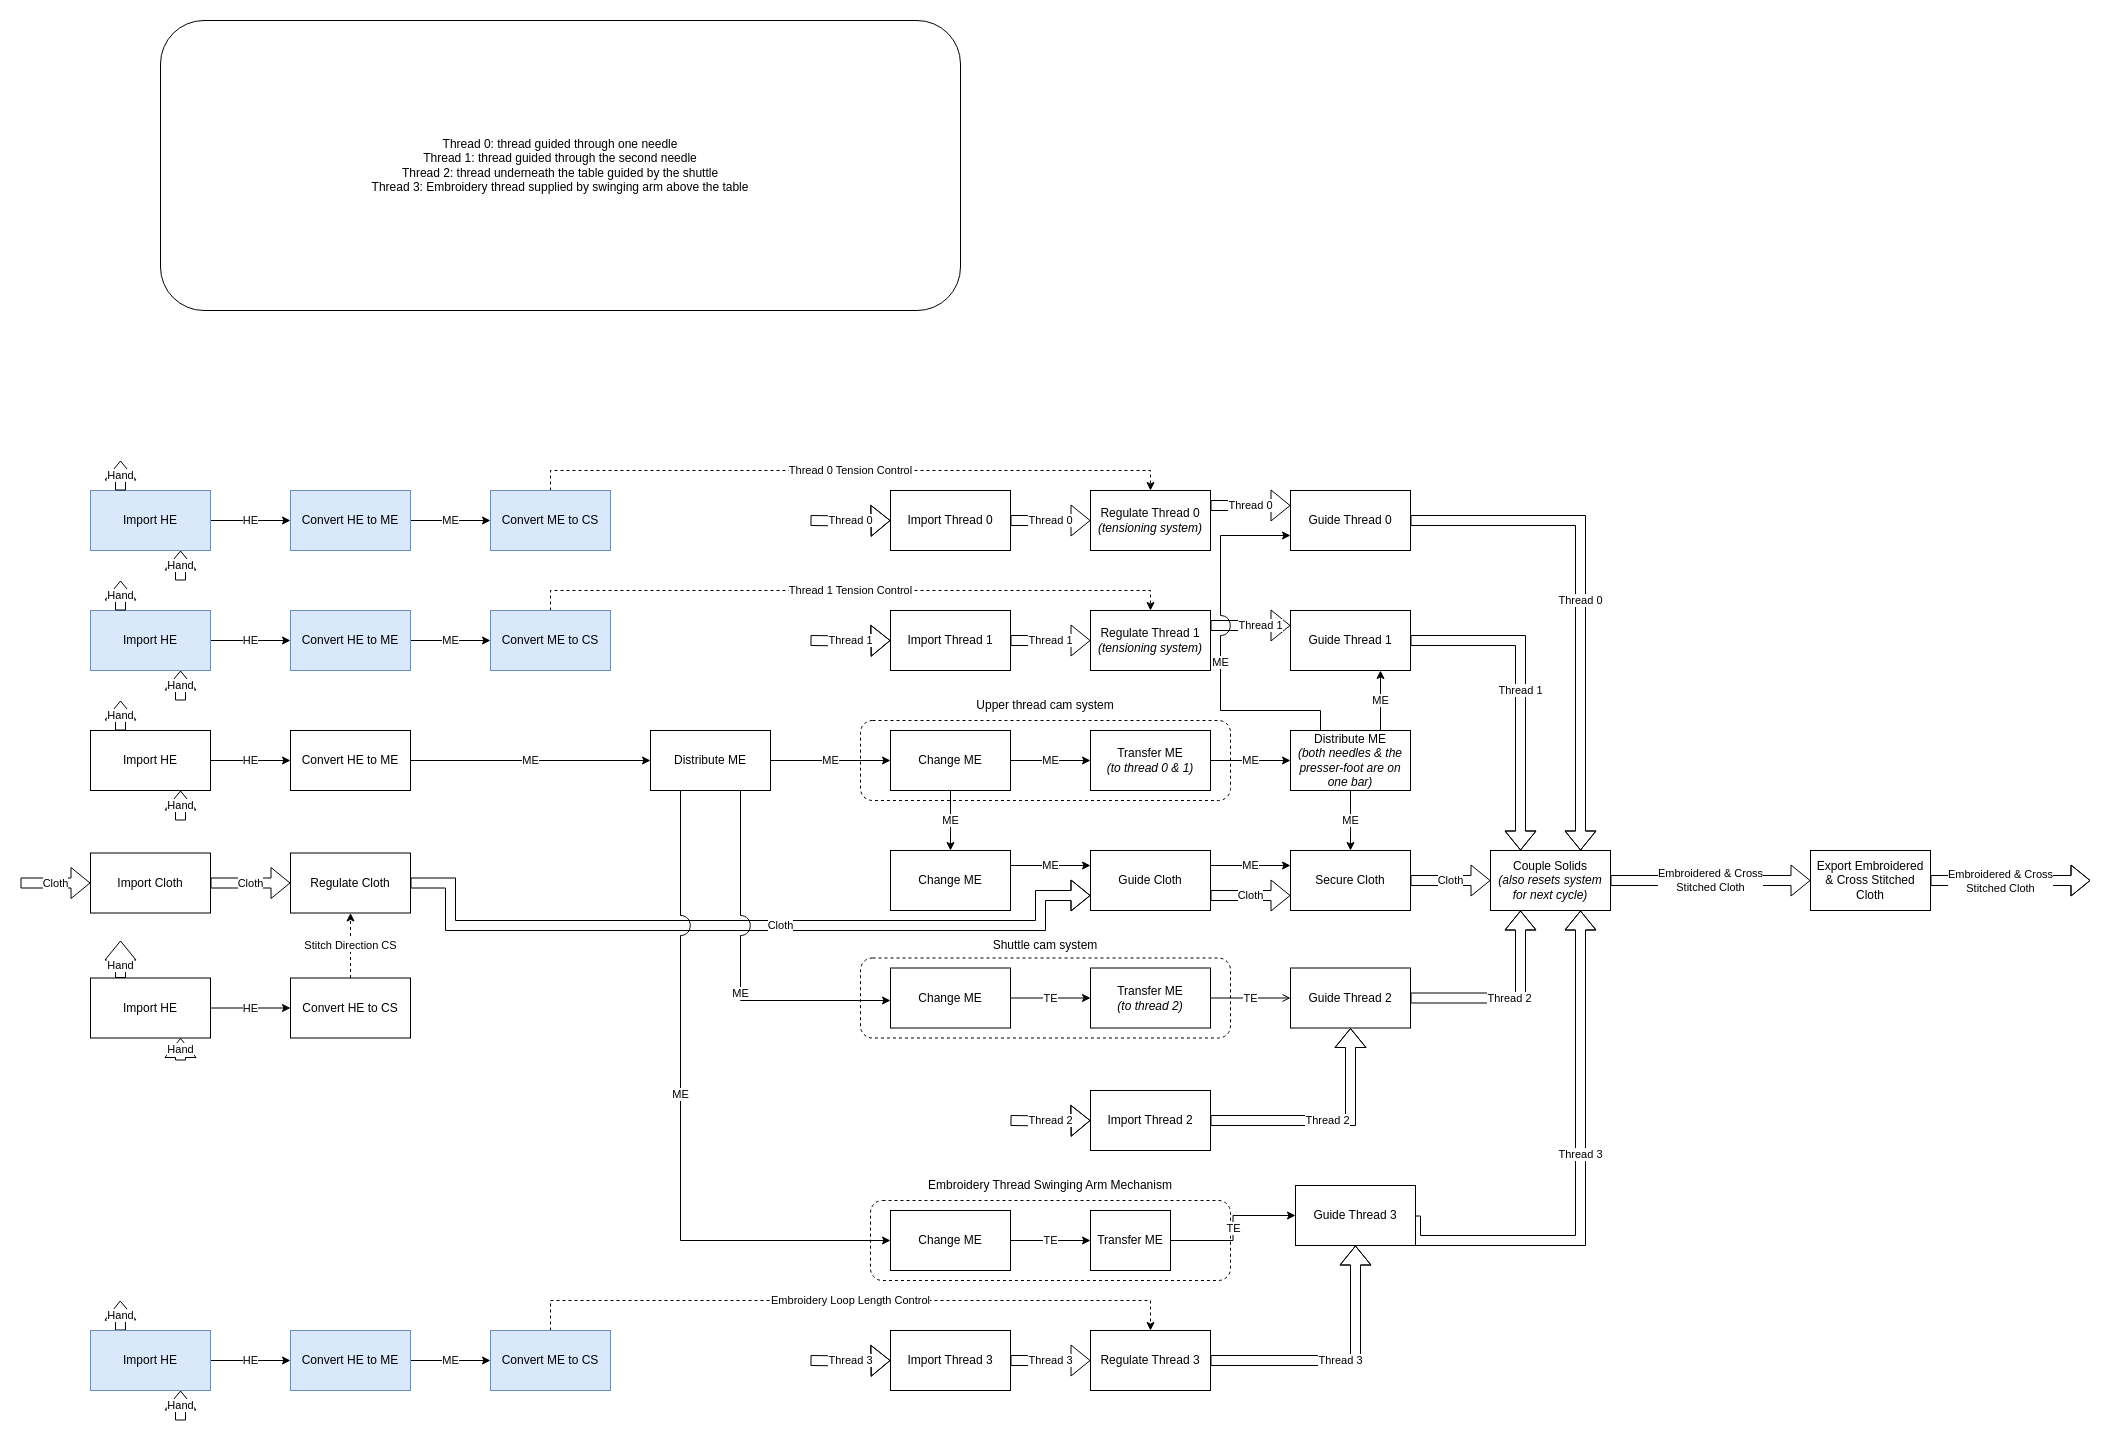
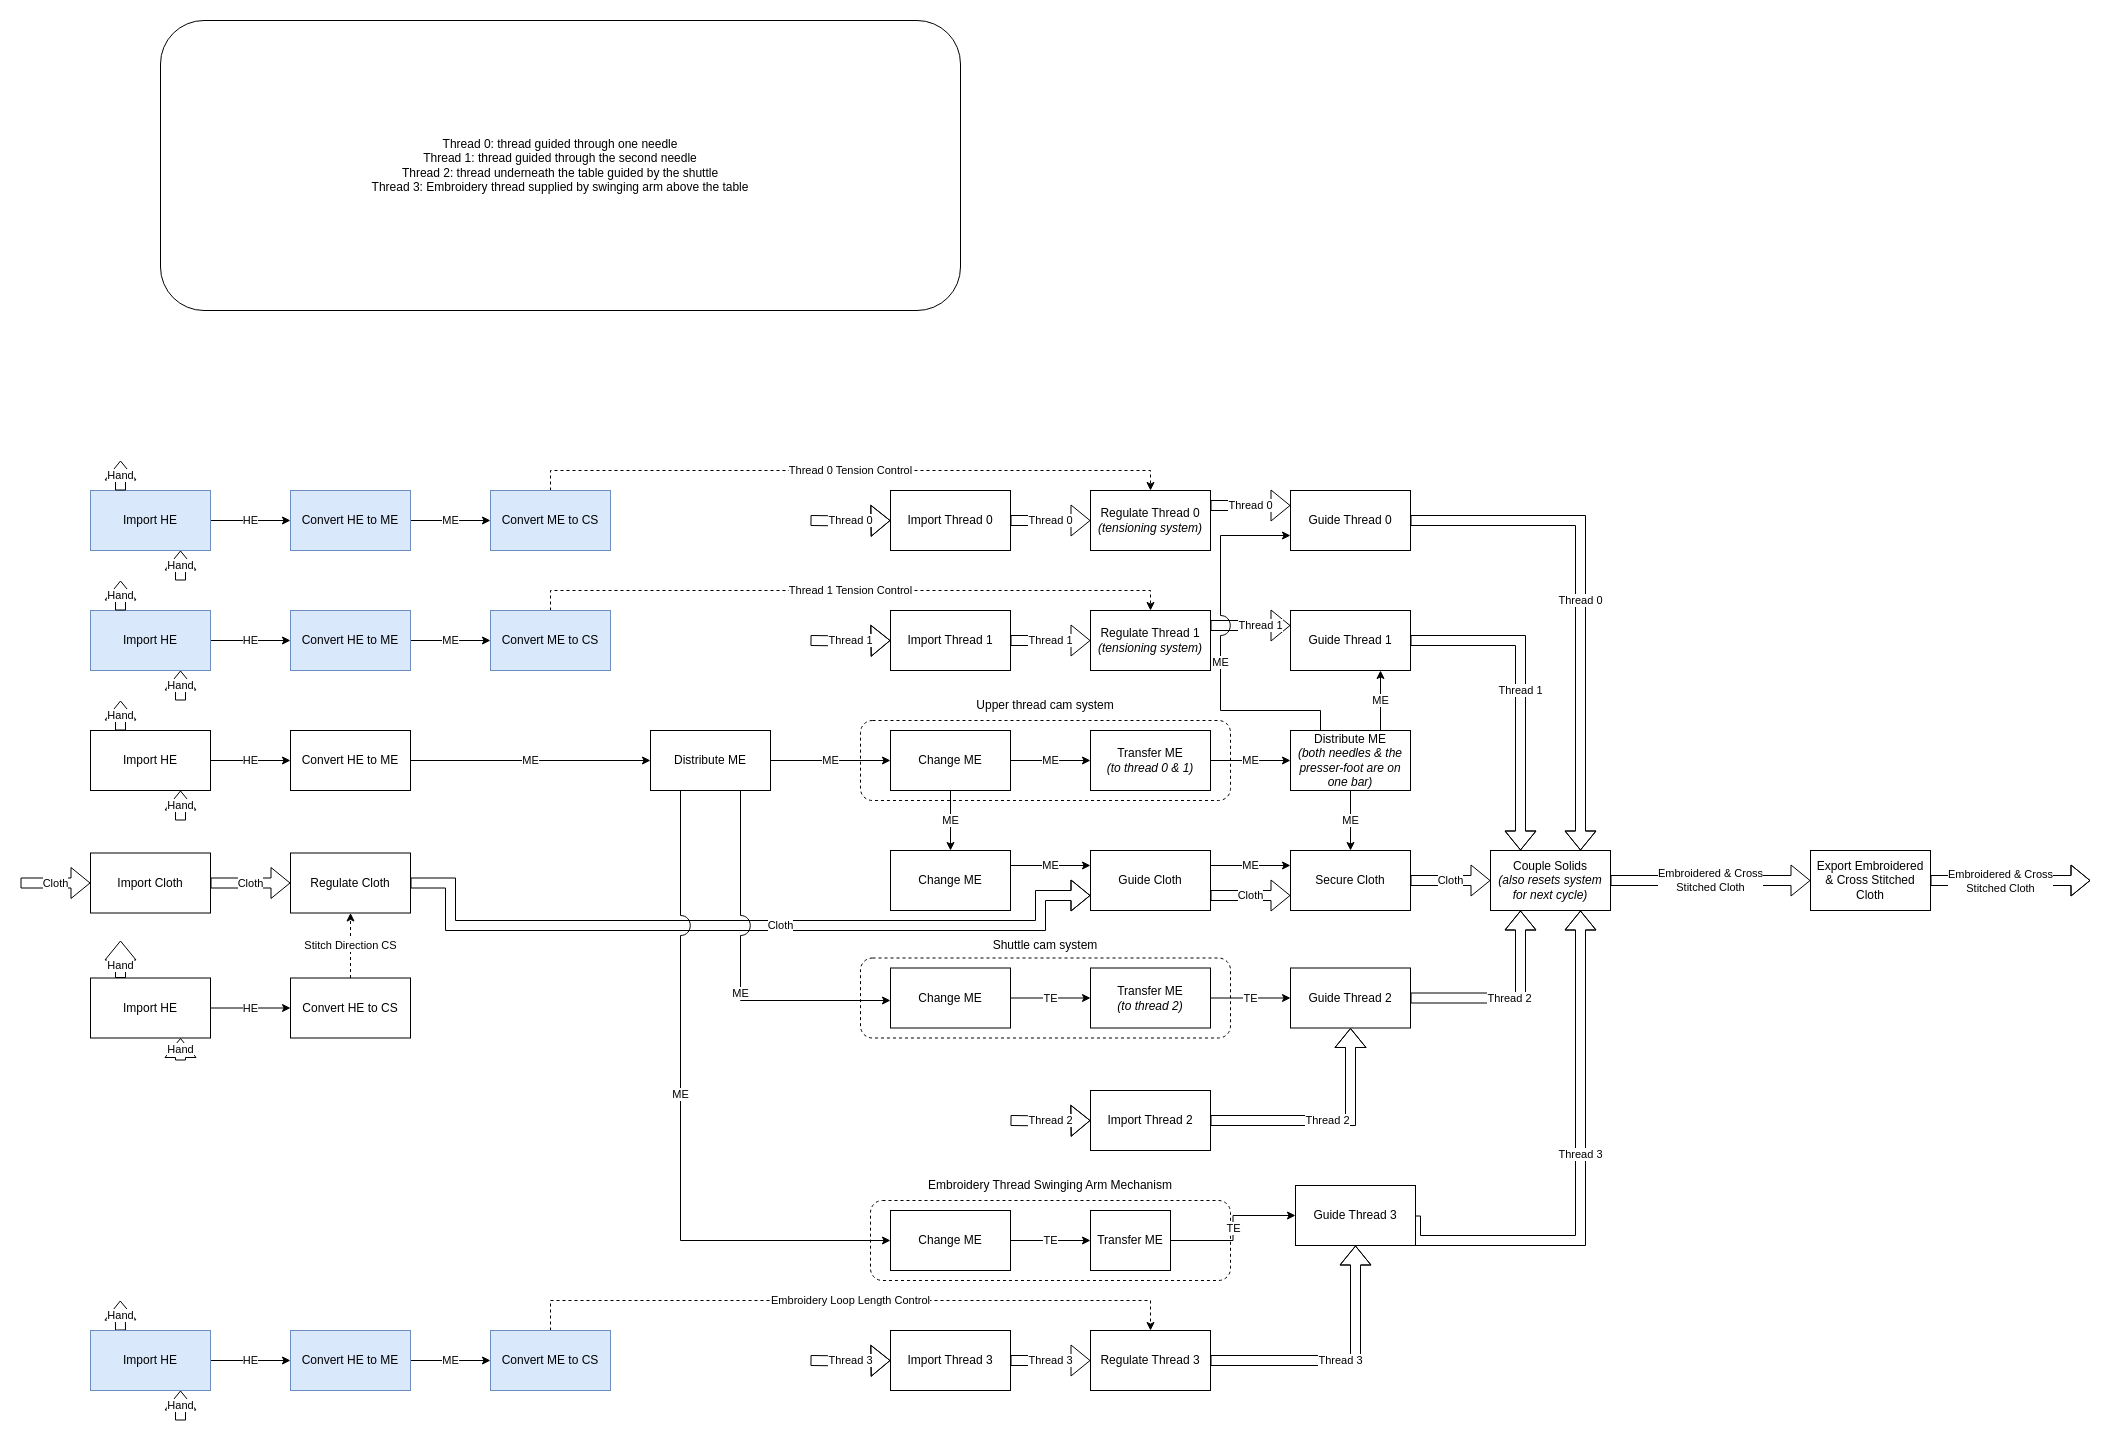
edge "Transfer ME (to thread 2)" -> "Guide Thread 2": arrowhead open -> classic
